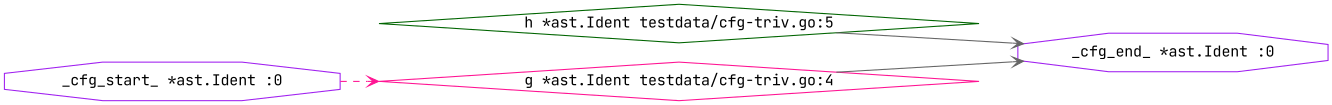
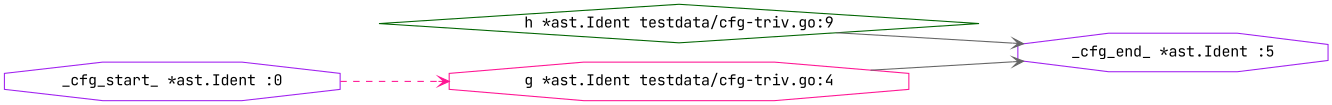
node "h *ast.Ident testdata/cfg-triv.go:5": label "h *ast.Ident testdata/cfg-triv.go:5" -> "h *ast.Ident testdata/cfg-triv.go:9"
node "_cfg_end_ *ast.Ident :0": label "_cfg_end_ *ast.Ident :0" -> "_cfg_end_ *ast.Ident :5"
node "g *ast.Ident testdata/cfg-triv.go:4": shape diamond -> octagon
